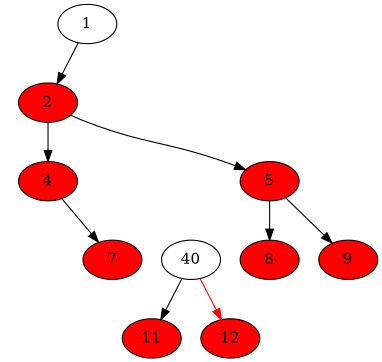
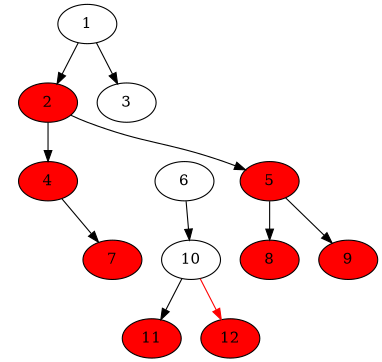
node "3": added
node "6": added
node "40": label "40" -> "10"
